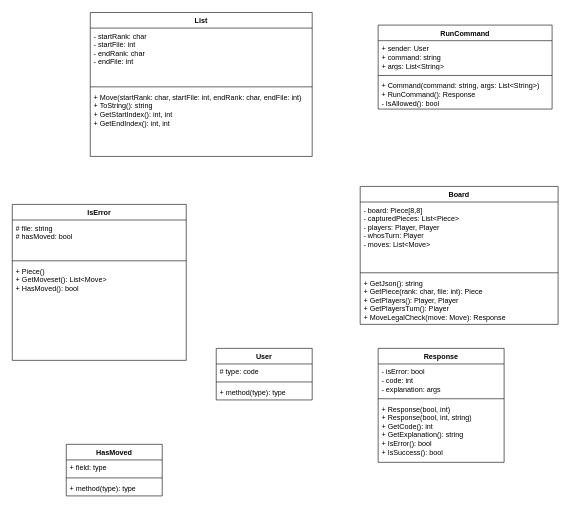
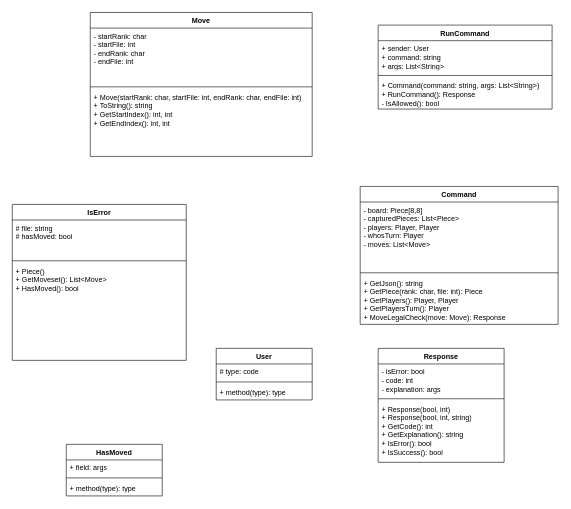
node "List": label "List" -> "Move"
node "Board": label "Board" -> "Command"
node "+ field: type": label "+ field: type" -> "+ field: args"
